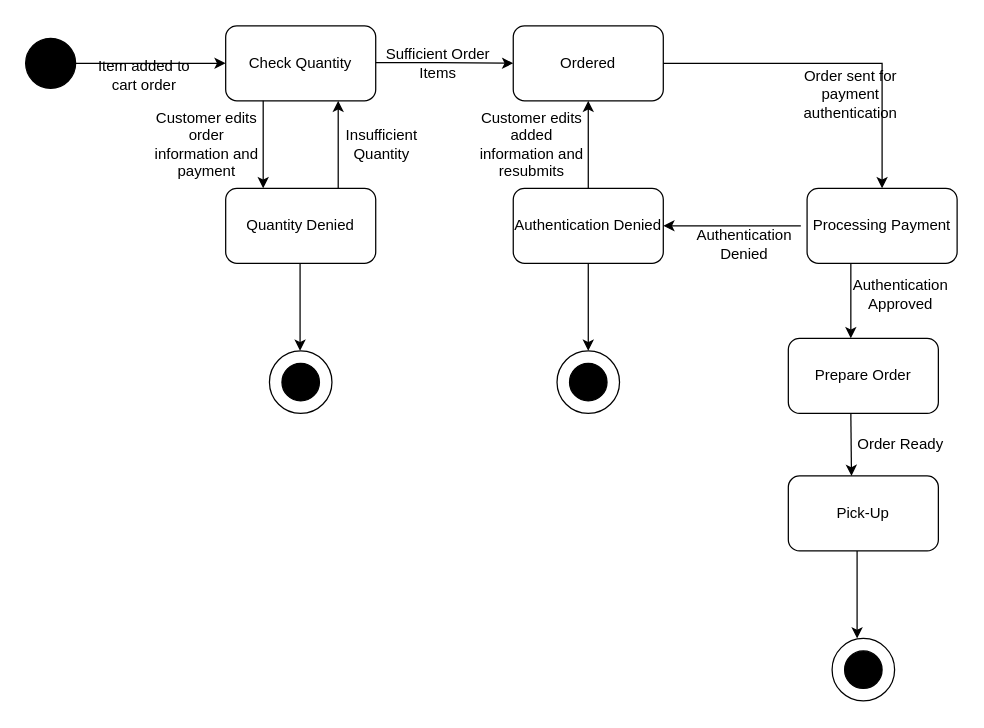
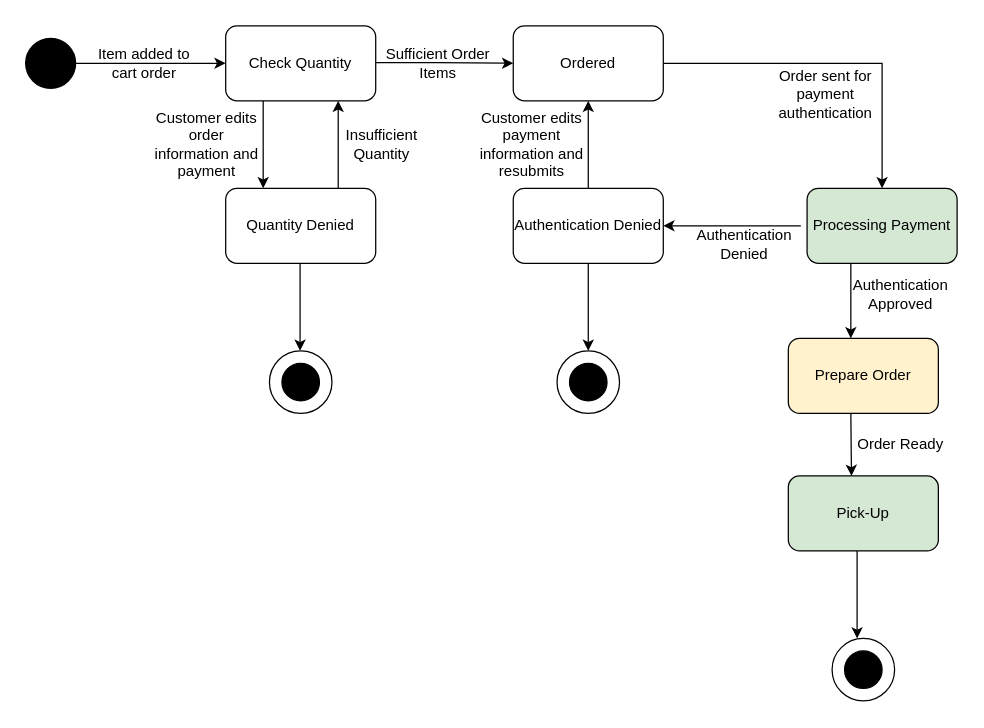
node "Item added to cart order": moved (144, 76) -> (144, 63)
node "Order sent for payment authentication": moved (851, 94) -> (826, 94)
node "Customer edits added information and resubmits": label "Customer edits added information and resubmits" -> "Customer edits payment information and resubmits"
node "Processing Payment": fillcolor #ffffff -> #d5e8d4
node "Prepare Order": fillcolor #ffffff -> #fff2cc
node "Pick-Up": fillcolor #ffffff -> #d5e8d4
